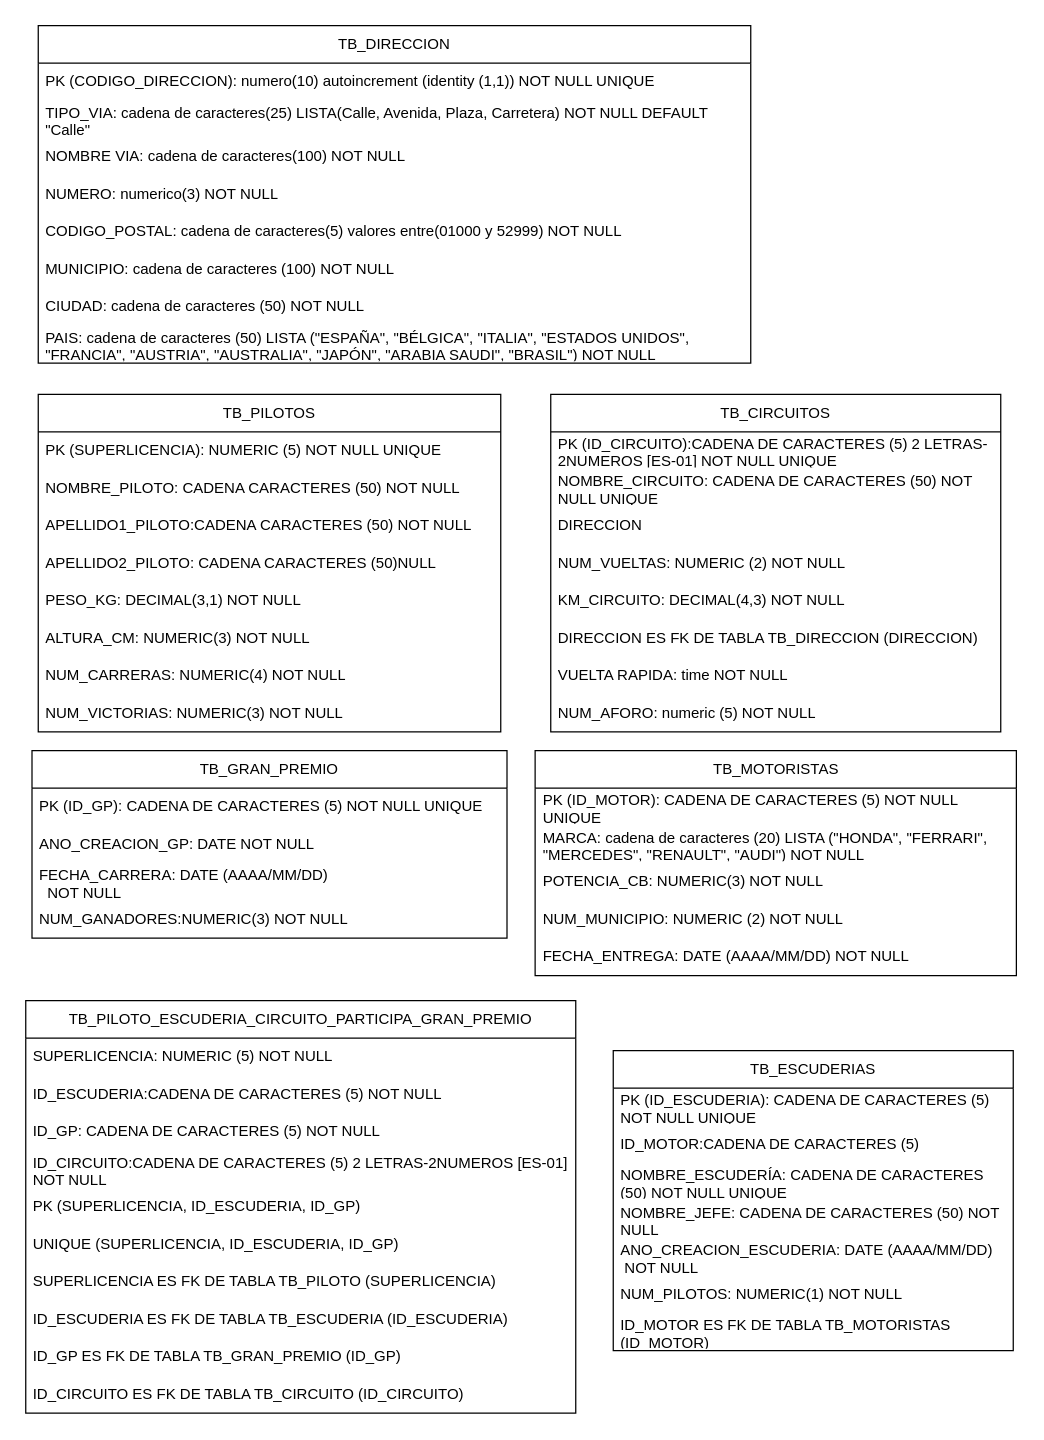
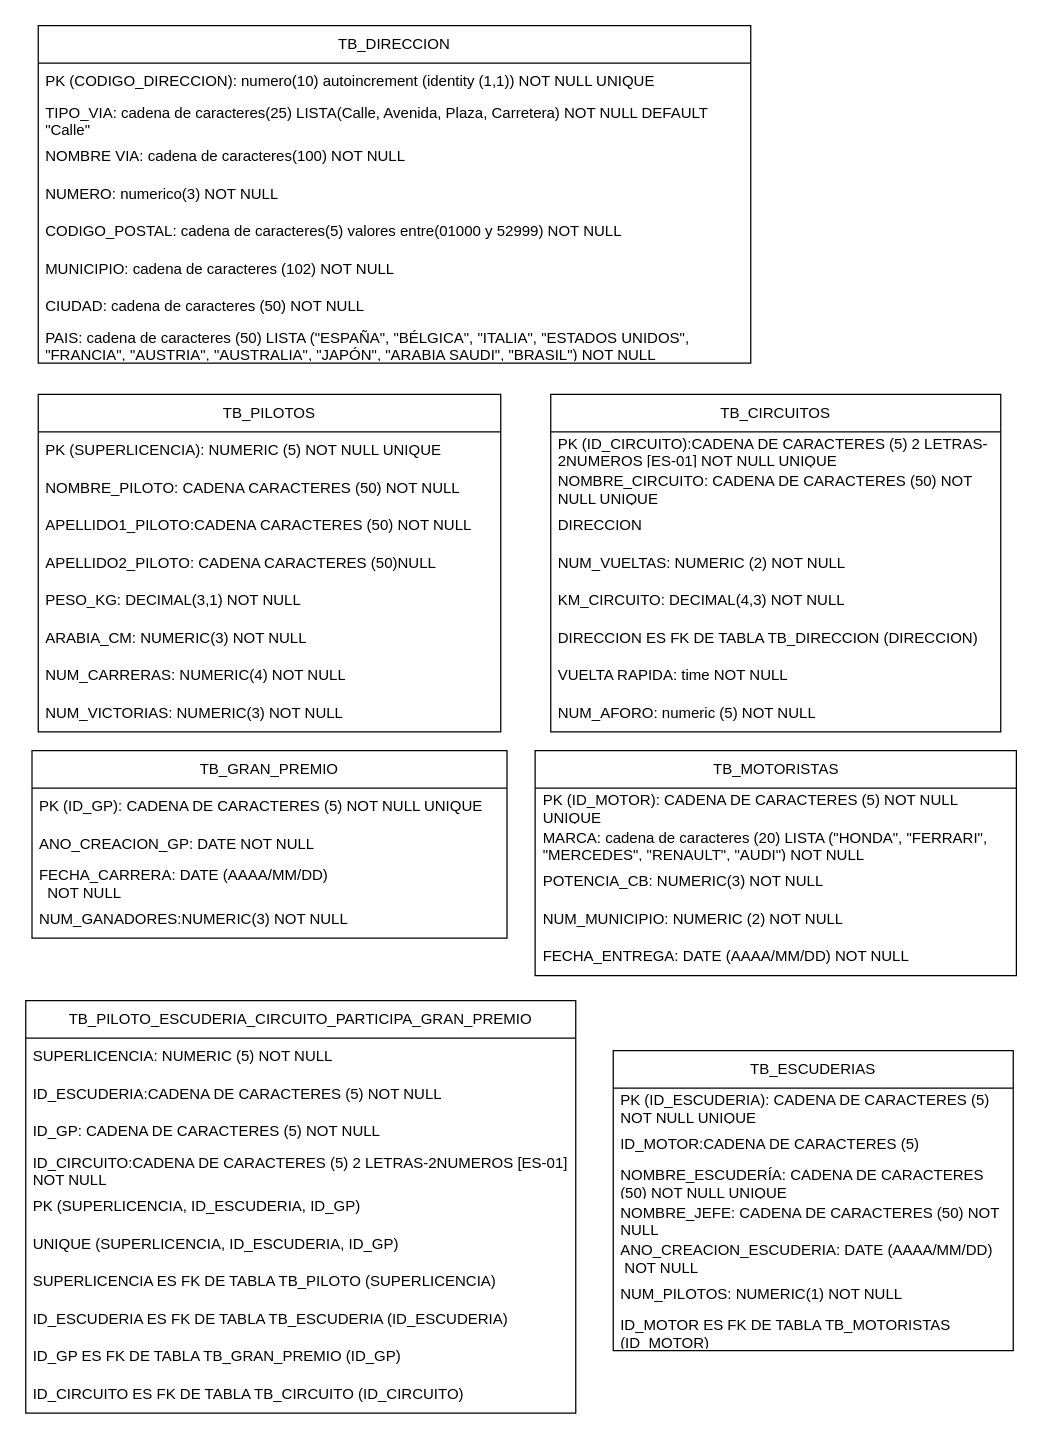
node "MUNICIPIO: cadena de caracteres (100) NOT NULL": label "MUNICIPIO: cadena de caracteres (100) NOT NULL" -> "MUNICIPIO: cadena de caracteres (102) NOT NULL"
node "ALTURA_CM: NUMERIC(3) NOT NULL": label "ALTURA_CM: NUMERIC(3) NOT NULL" -> "ARABIA_CM: NUMERIC(3) NOT NULL"
